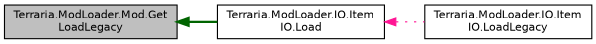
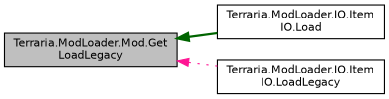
edge "Terraria.ModLoader.IO.Item IO.LoadLegacy" -> "Terraria.ModLoader.IO.Item IO.Load": now "Terraria.ModLoader.IO.Item IO.LoadLegacy" -> "Terraria.ModLoader.Mod.Get LoadLegacy"
